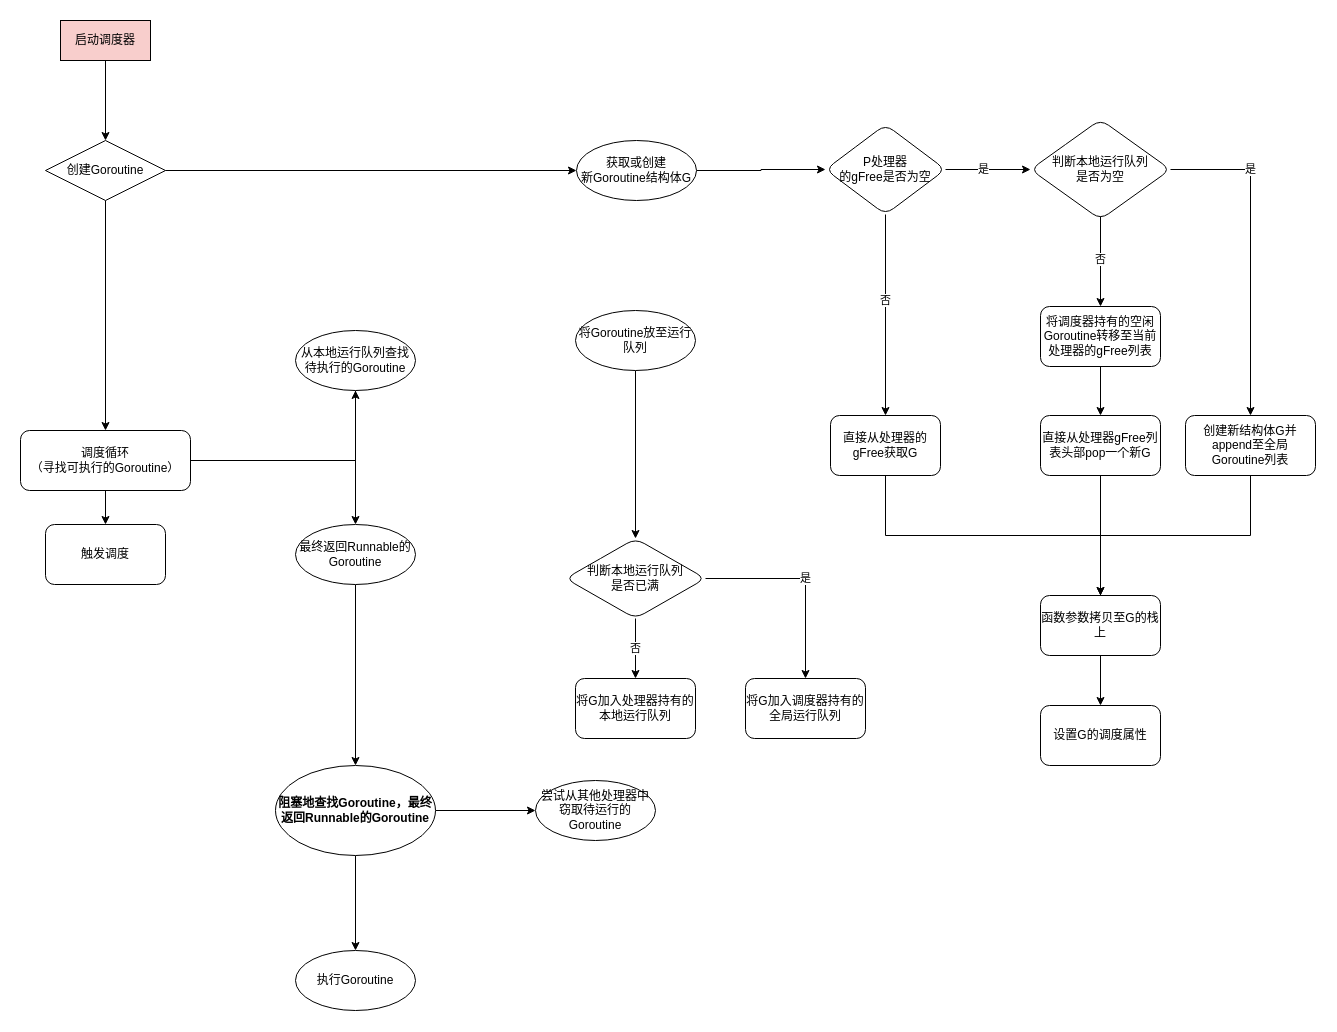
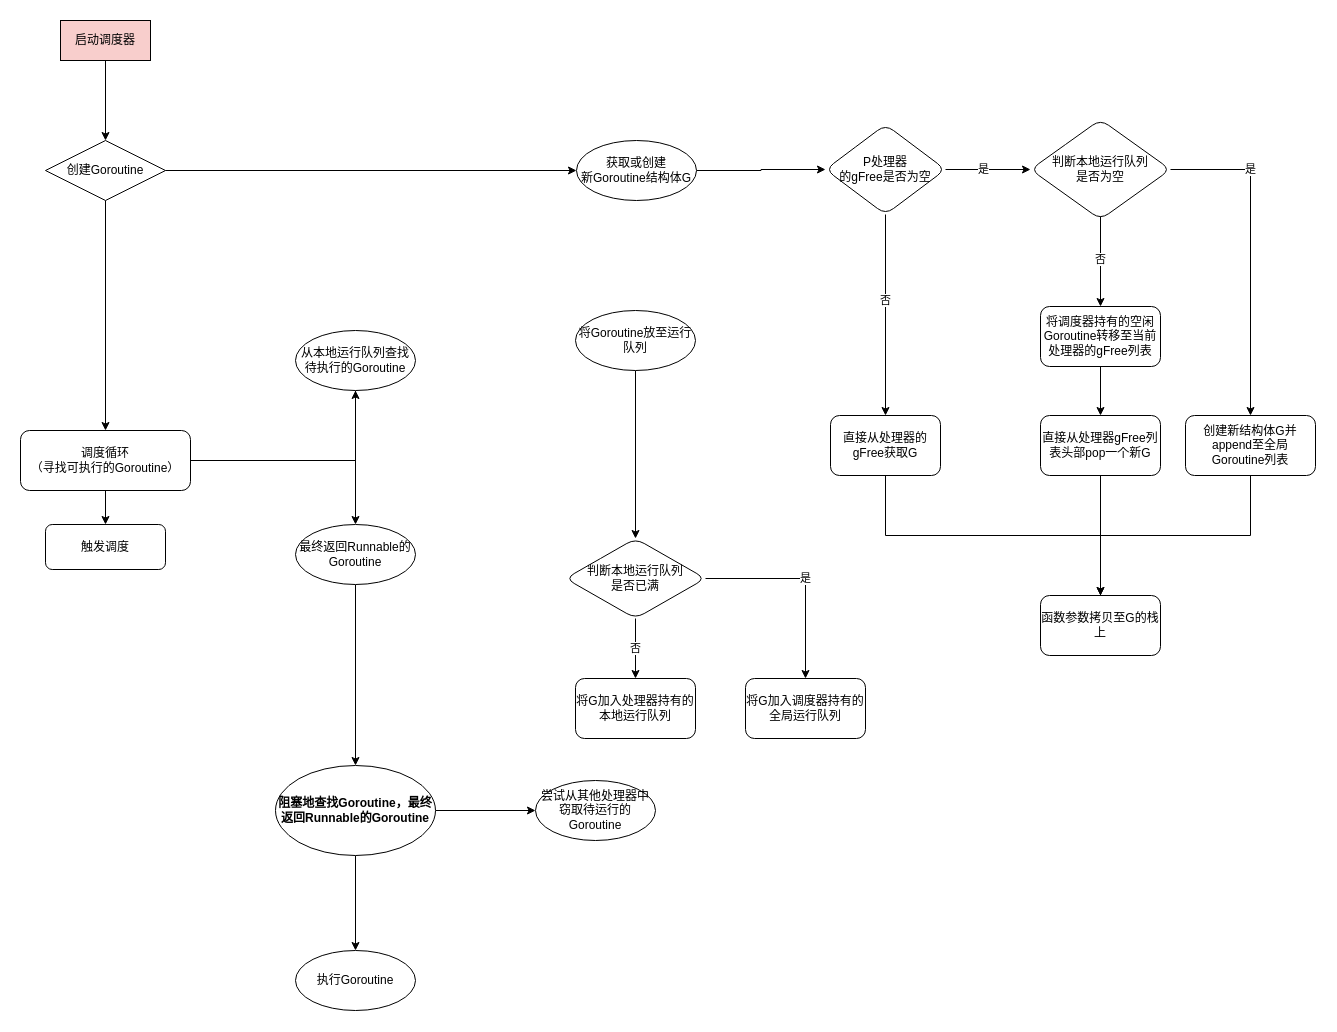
node "触发调度": size 120x60 -> 120x45
edge "函数参数拷贝至G的栈上" -> "设置G的调度属性": removed
node "设置G的调度属性": removed
